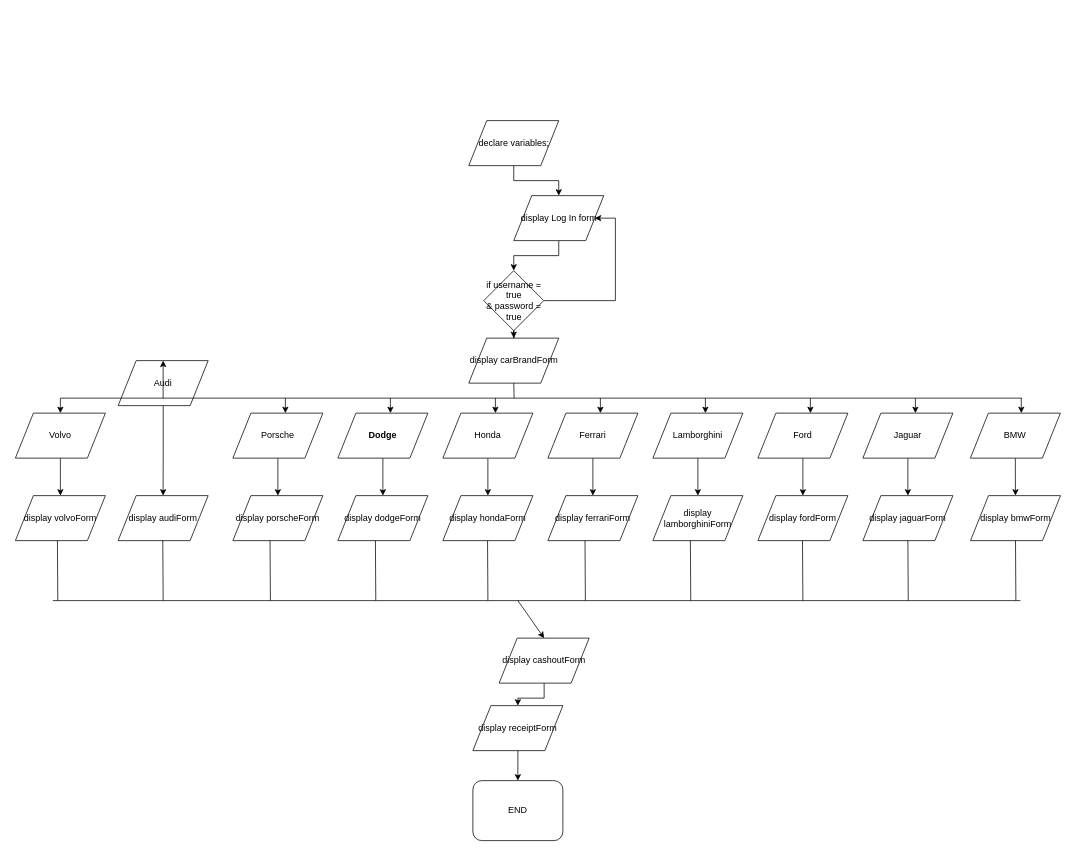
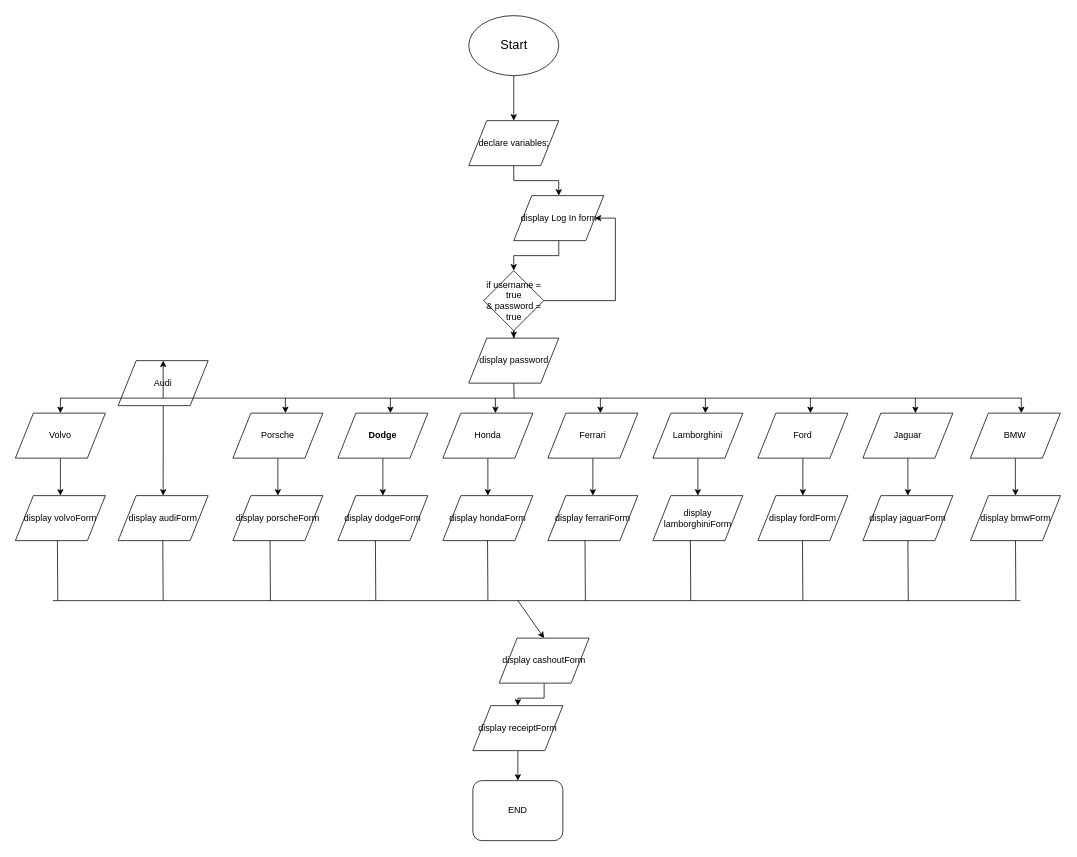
node "Start": added
edge "Start" -> "declare variables;": added
node "display carBrandForm": label "display carBrandForm" -> "display password"
